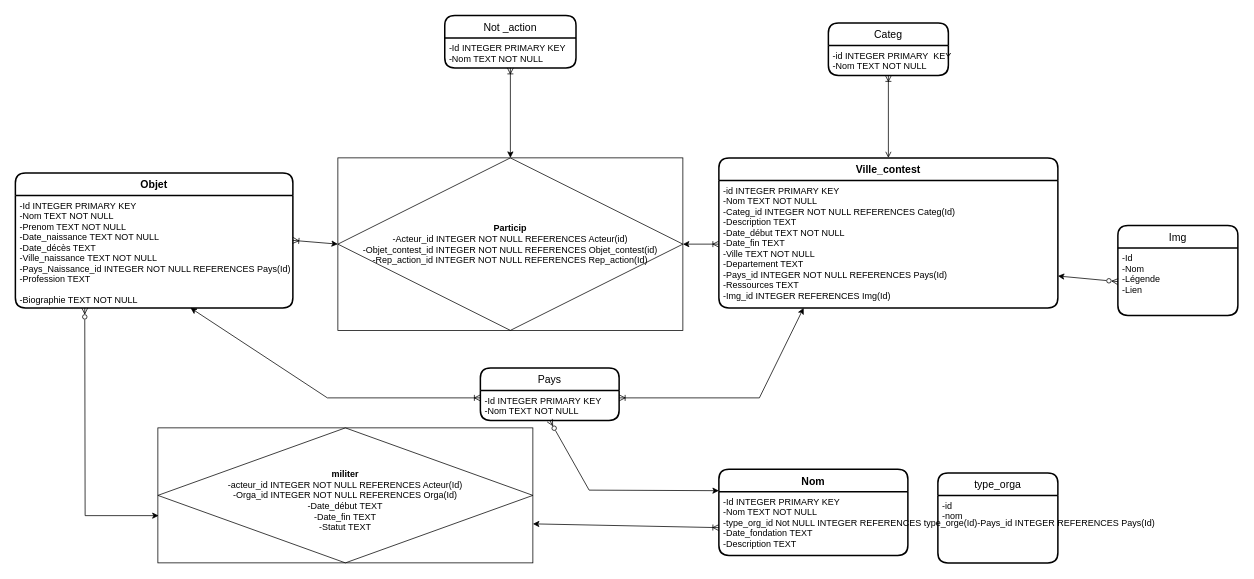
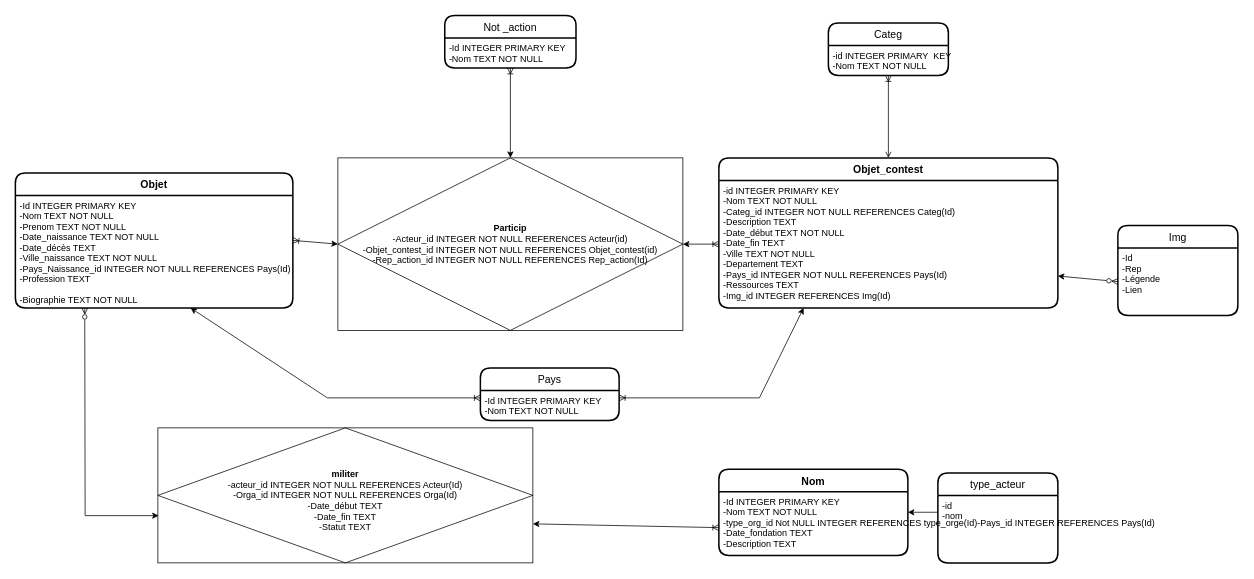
node "Ville_contest": label "Ville_contest" -> "Objet_contest"
node "-Id -Nom -Légende -Lien": label "-Id -Nom -Légende -Lien" -> "-Id -Rep -Légende -Lien"
node "type_orga": label "type_orga" -> "type_acteur"
edge "Pays" -- "Nom": removed
edge "-id -nom" -> "Nom": added
